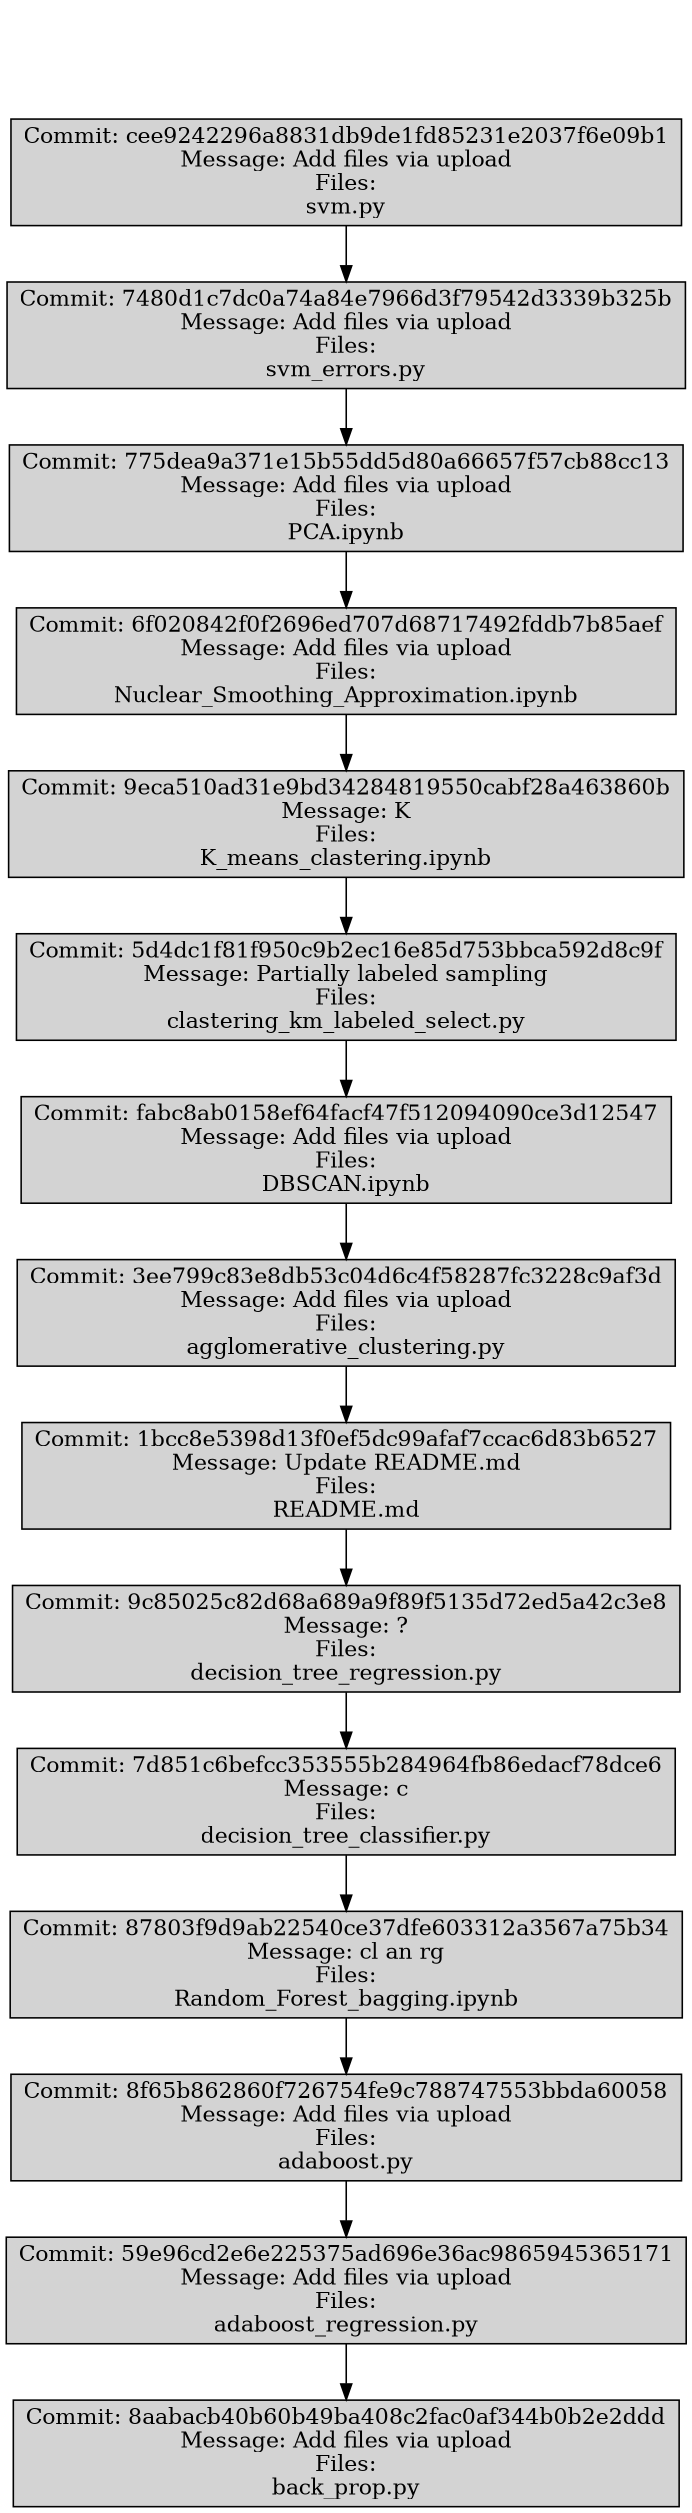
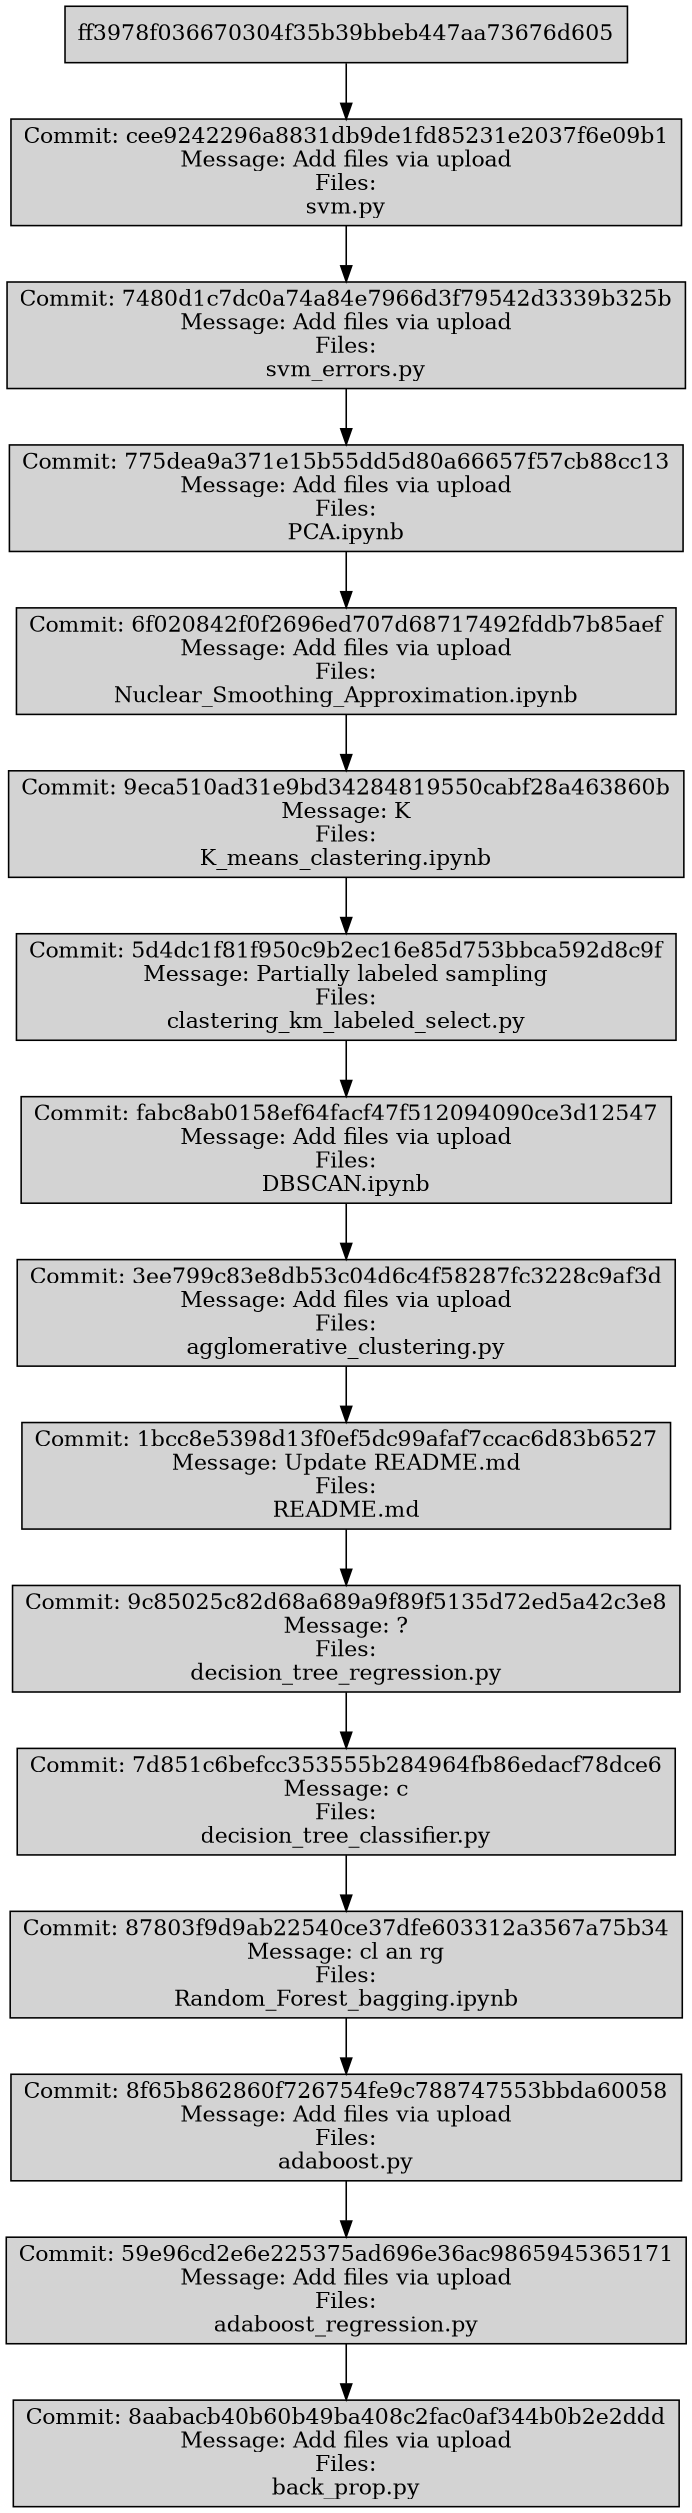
node "ff3978f036670304f35b39bbeb447aa73676d605": added
